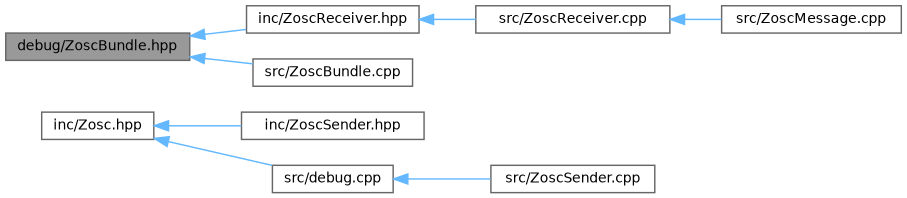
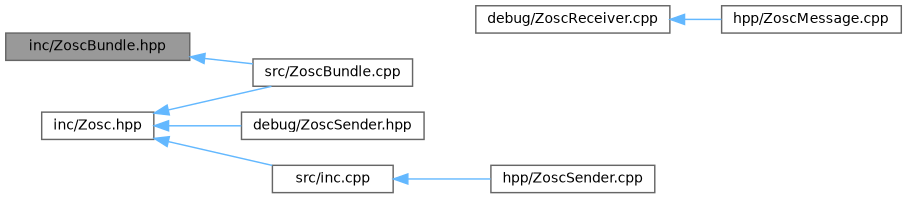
node "inc/ZoscReceiver.hpp": removed
node "src/ZoscReceiver.cpp": label "src/ZoscReceiver.cpp" -> "debug/ZoscReceiver.cpp"
node "src/ZoscMessage.cpp": label "src/ZoscMessage.cpp" -> "hpp/ZoscMessage.cpp"
node "debug/ZoscBundle.hpp": label "debug/ZoscBundle.hpp" -> "inc/ZoscBundle.hpp"
edge "src/ZoscBundle.cpp" -> "inc/Zosc.hpp": added
node "inc/ZoscSender.hpp": label "inc/ZoscSender.hpp" -> "debug/ZoscSender.hpp"
node "src/debug.cpp": label "src/debug.cpp" -> "src/inc.cpp"
node "src/ZoscSender.cpp": label "src/ZoscSender.cpp" -> "hpp/ZoscSender.cpp"
